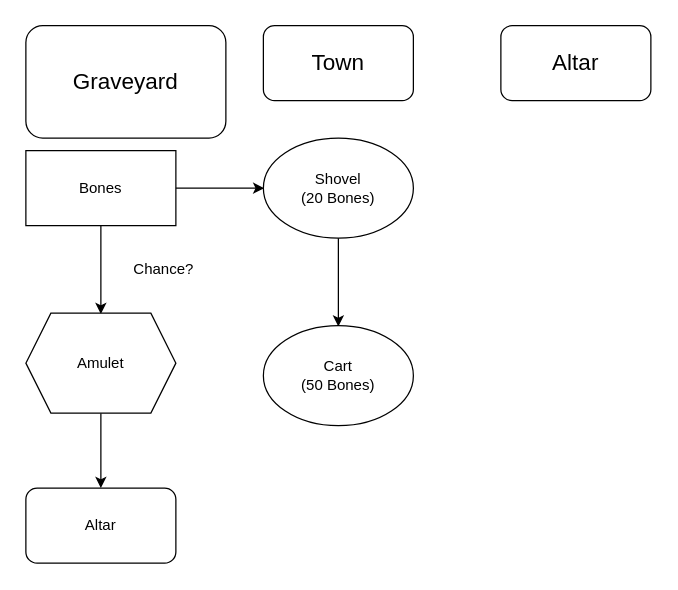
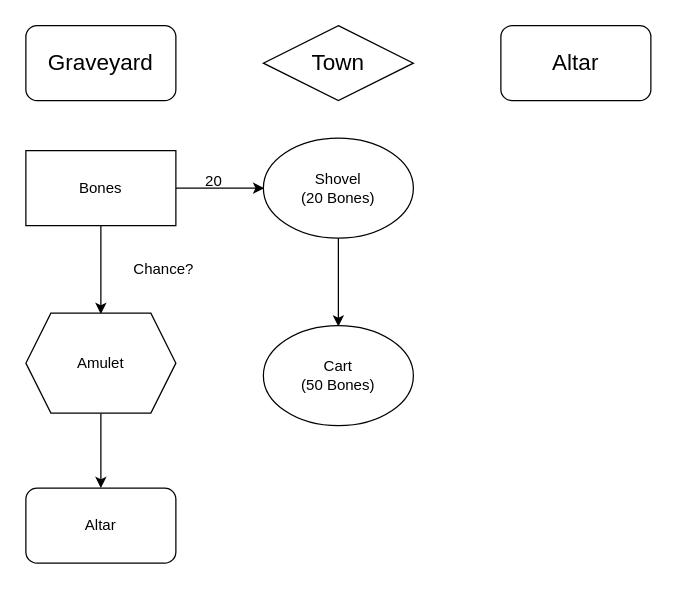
node "Town": shape rounded rectangle -> diamond
node "Graveyard": size 200x113 -> 150x75
node "20": added
